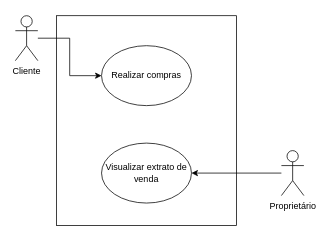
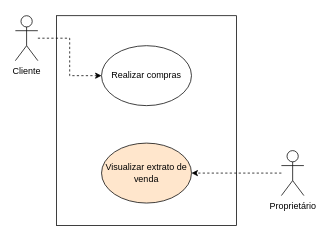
edge "Cliente" -> "Realizar compras": style solid -> dashed
node "Visualizar extrato de venda": fillcolor #ffffff -> #ffe6cc
edge "Proprietário" -> "Visualizar extrato de venda": style solid -> dashed
